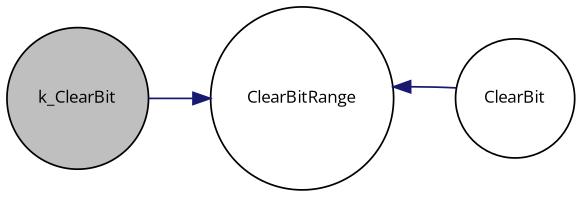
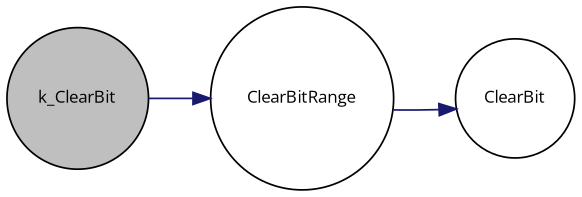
edge "ClearBit" -> "ClearBitRange": reversed
